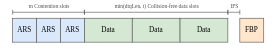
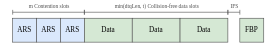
node "FBP": fillcolor #ffe6cc -> #d5e8d4
